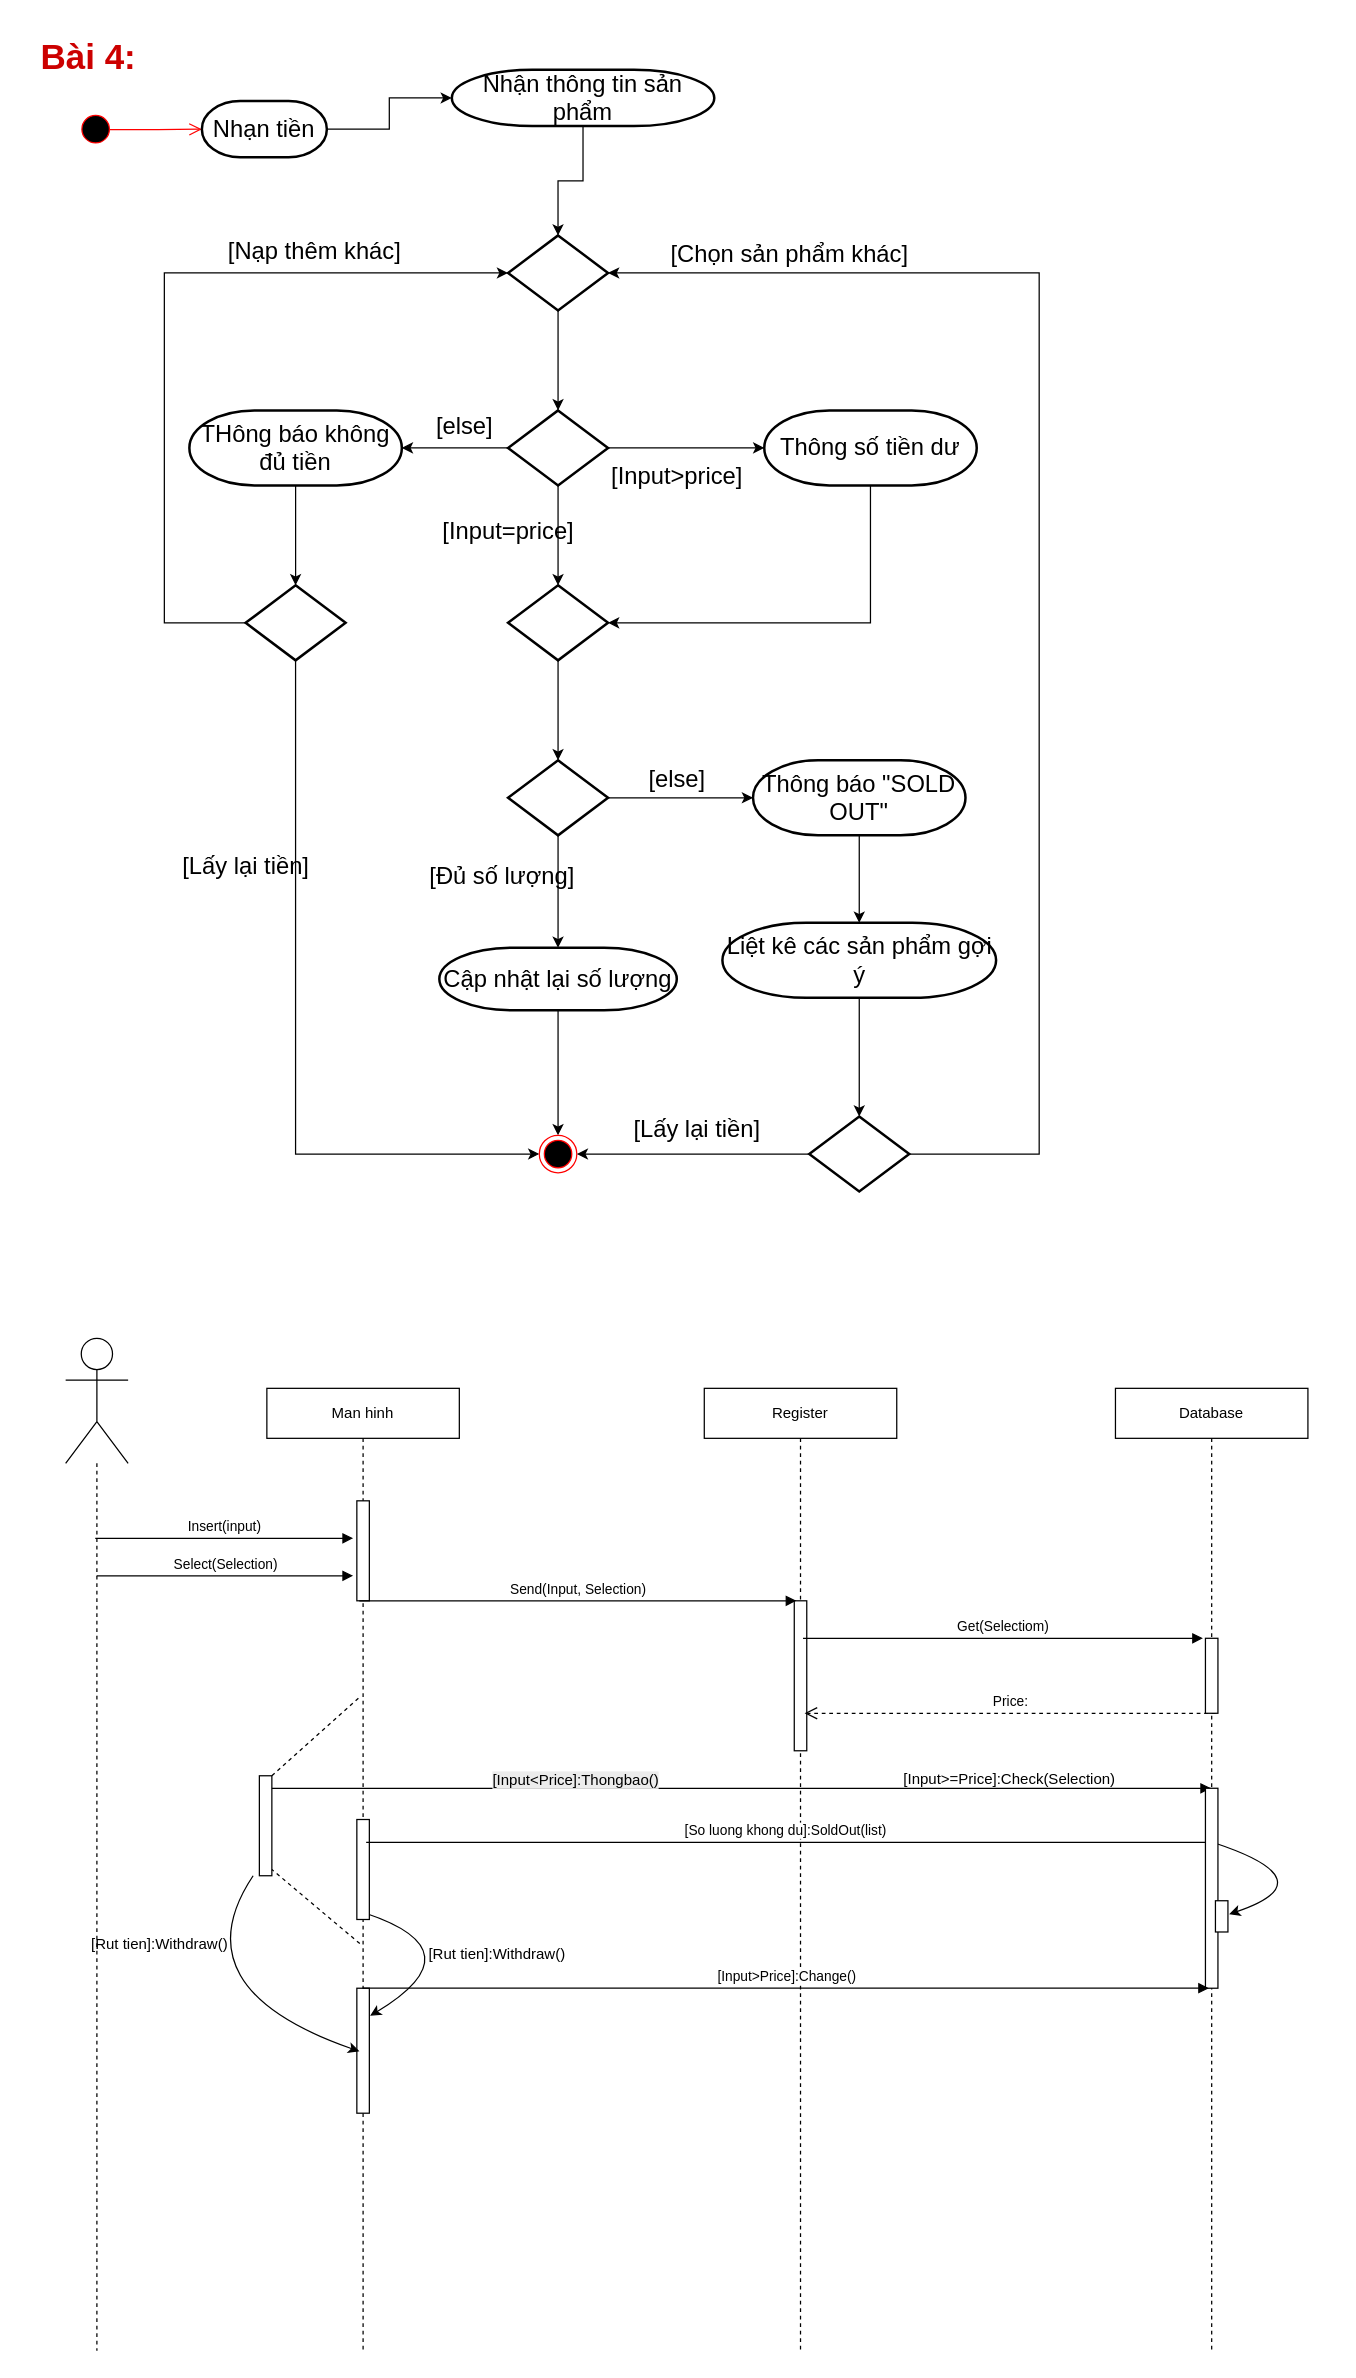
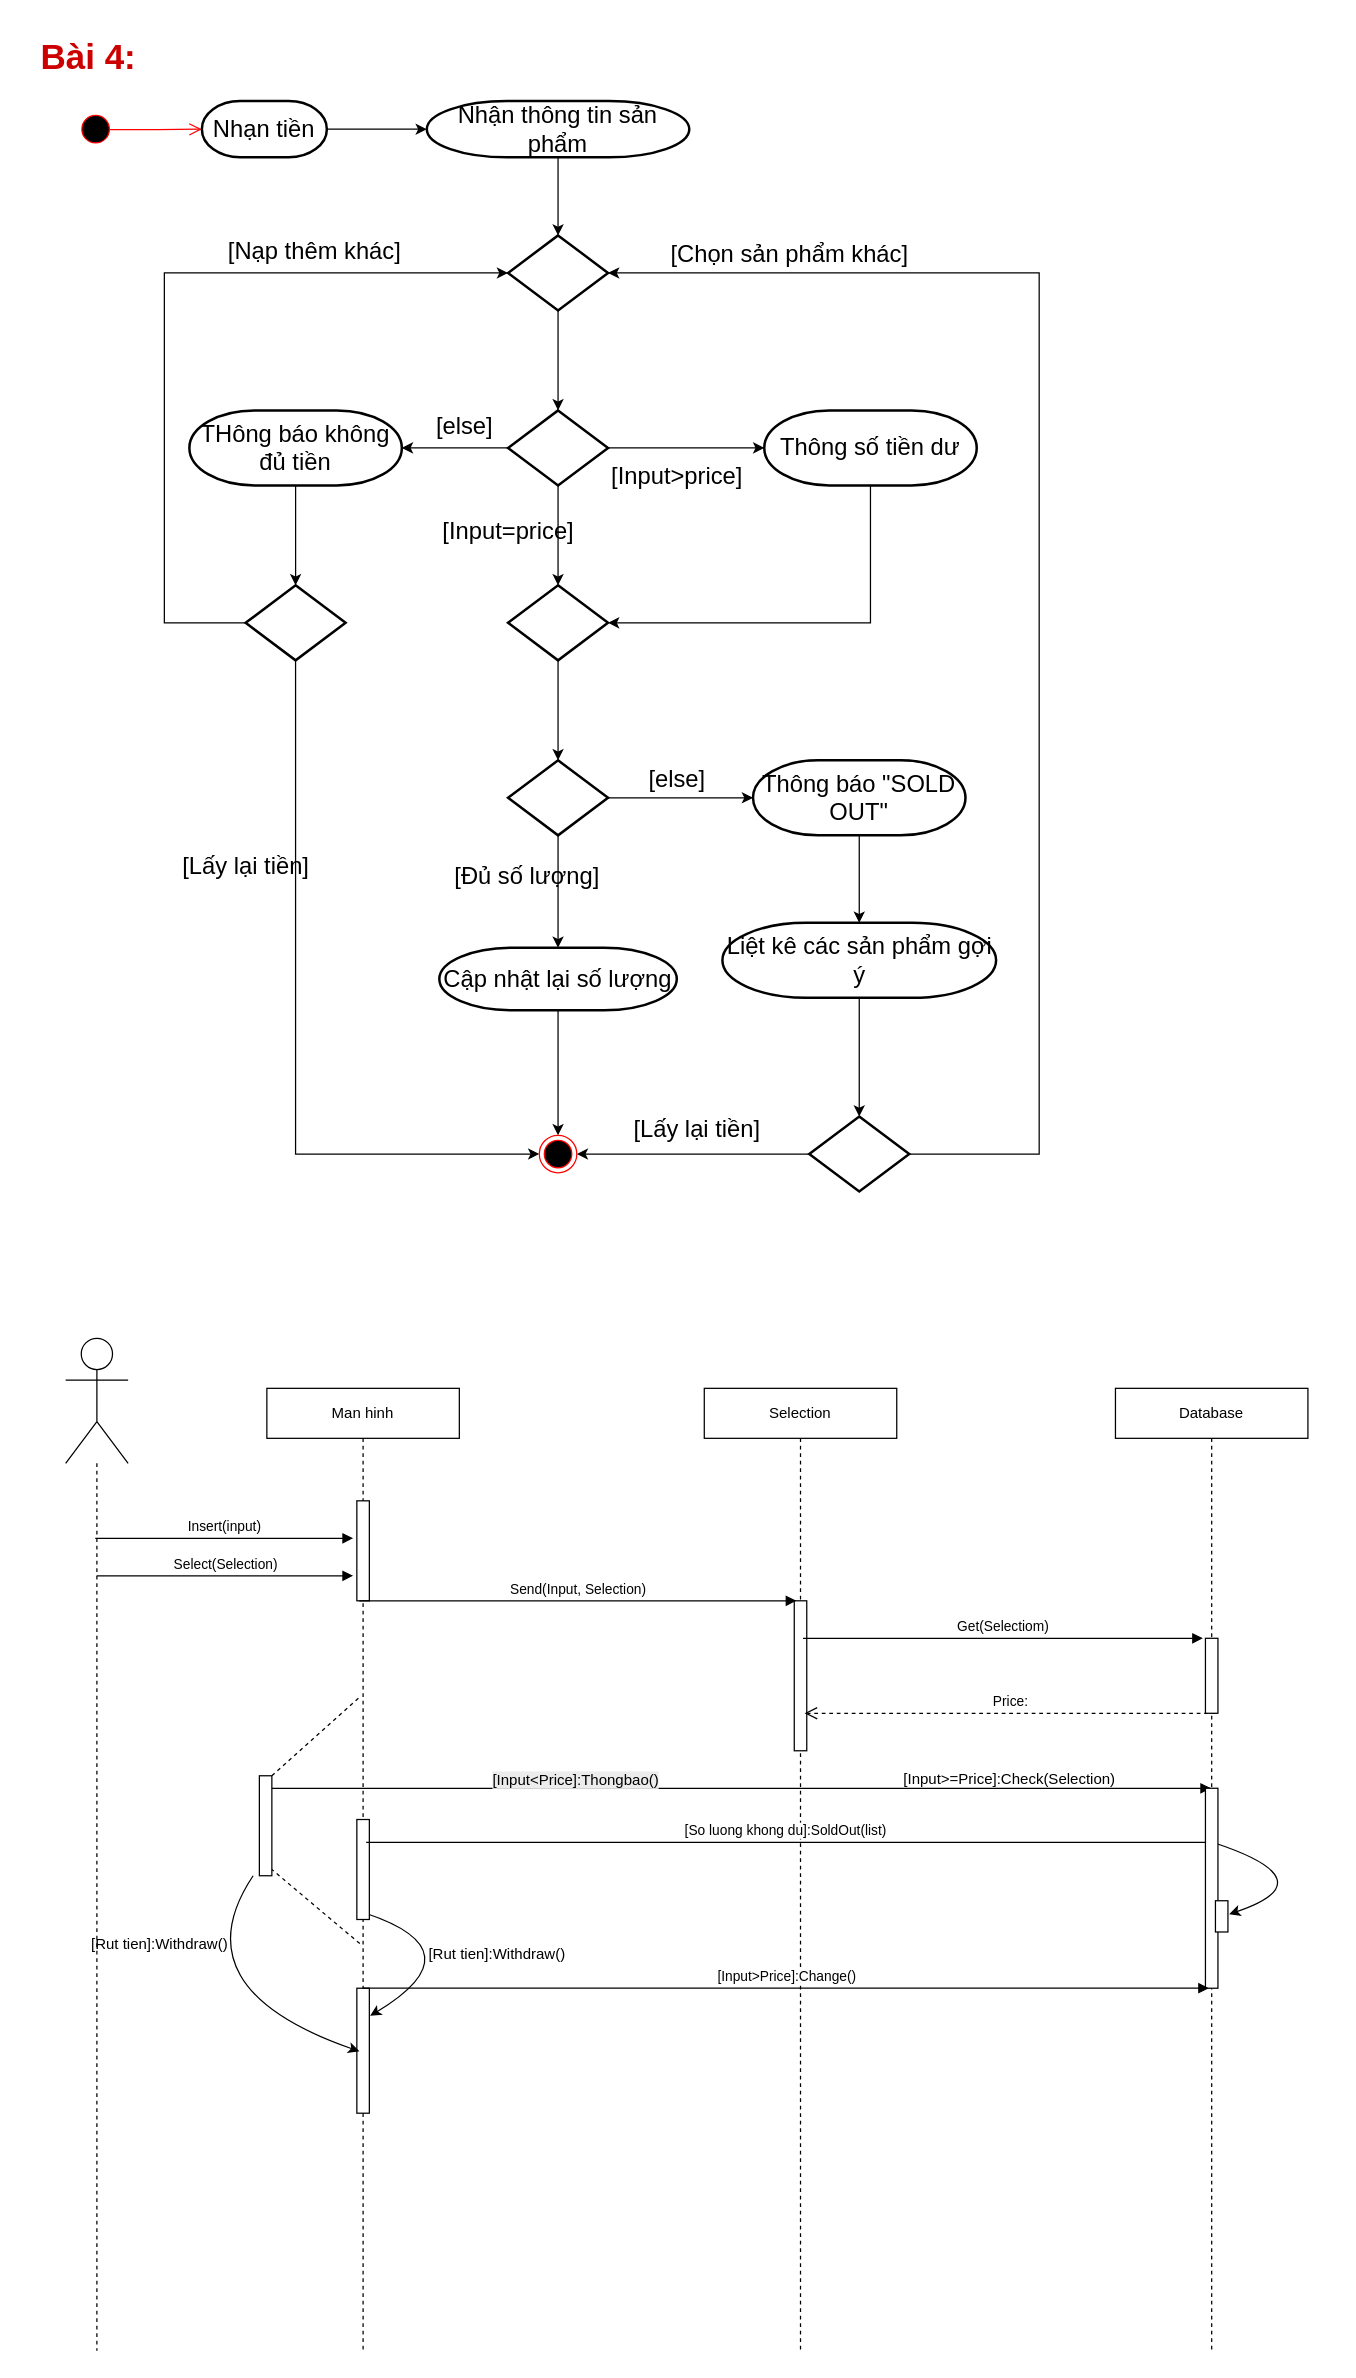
node "Nhận thông tin sản phẩm": moved (583, 98) -> (558, 129)
node "[Đủ số lượng]": moved (502, 876) -> (527, 876)
node "Register": label "Register" -> "Selection"
